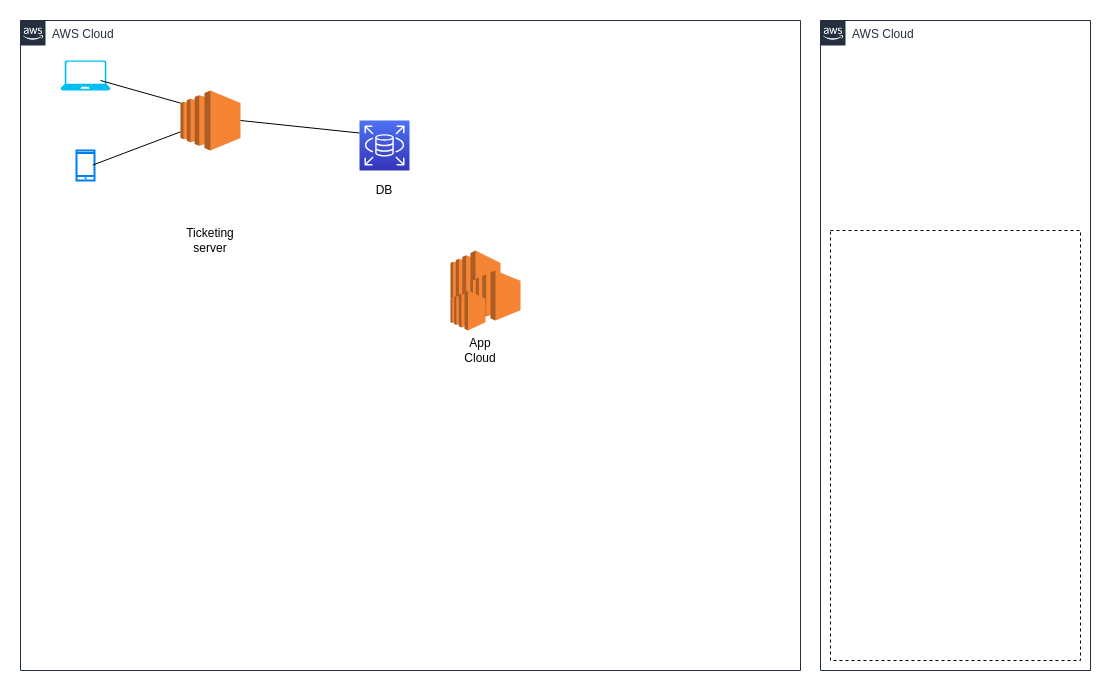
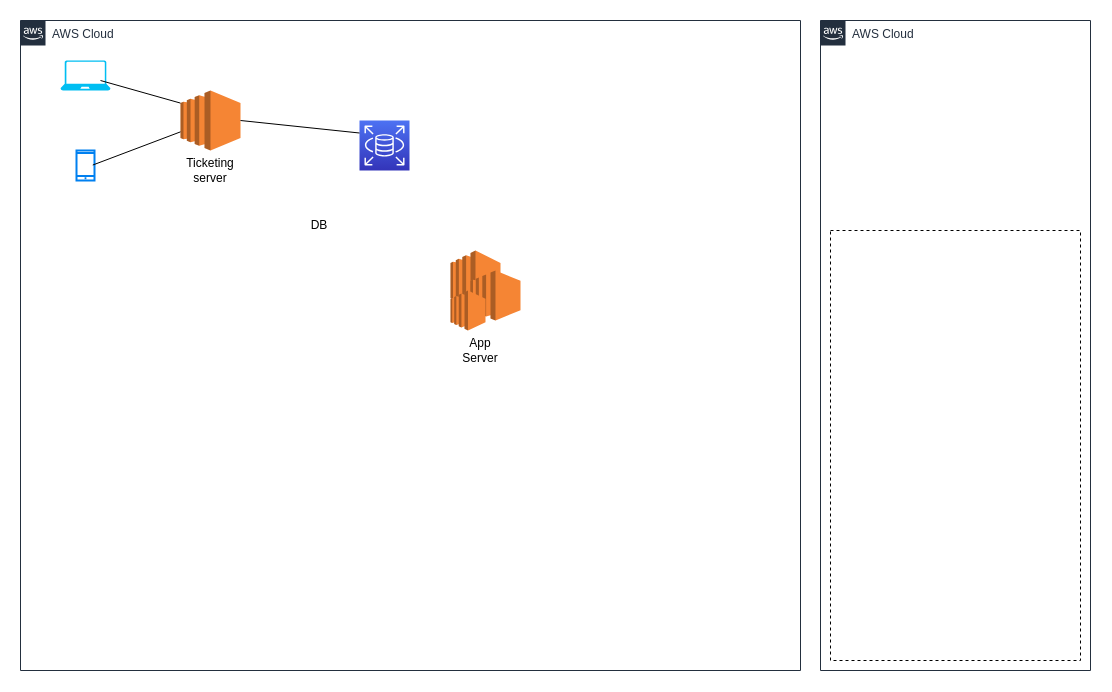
node "DB": moved (385, 191) -> (320, 226)
node "Ticketing server": moved (211, 241) -> (211, 171)
node "App Cloud": label "App Cloud" -> "App Server"
